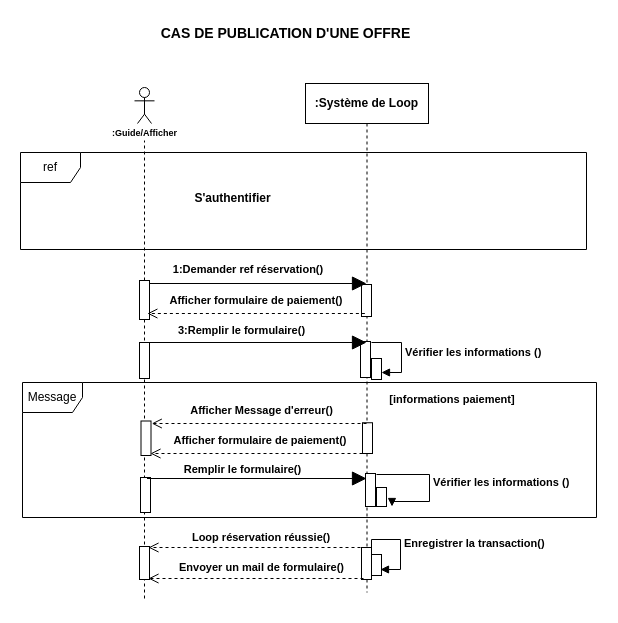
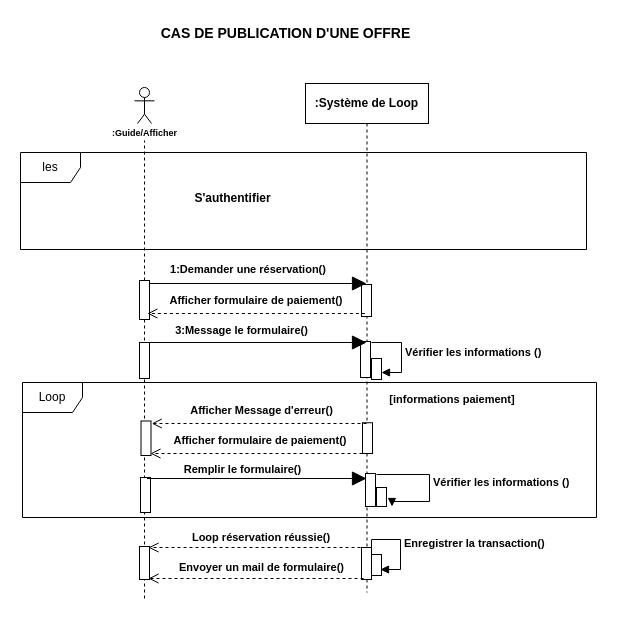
node "ref": label "ref" -> "les"
node "1:Demander ref réservation()": label "1:Demander ref réservation()" -> "1:Demander une réservation()"
node "3:Remplir le formulaire()": label "3:Remplir le formulaire()" -> "3:Message le formulaire()"
node "Message": label "Message" -> "Loop"
